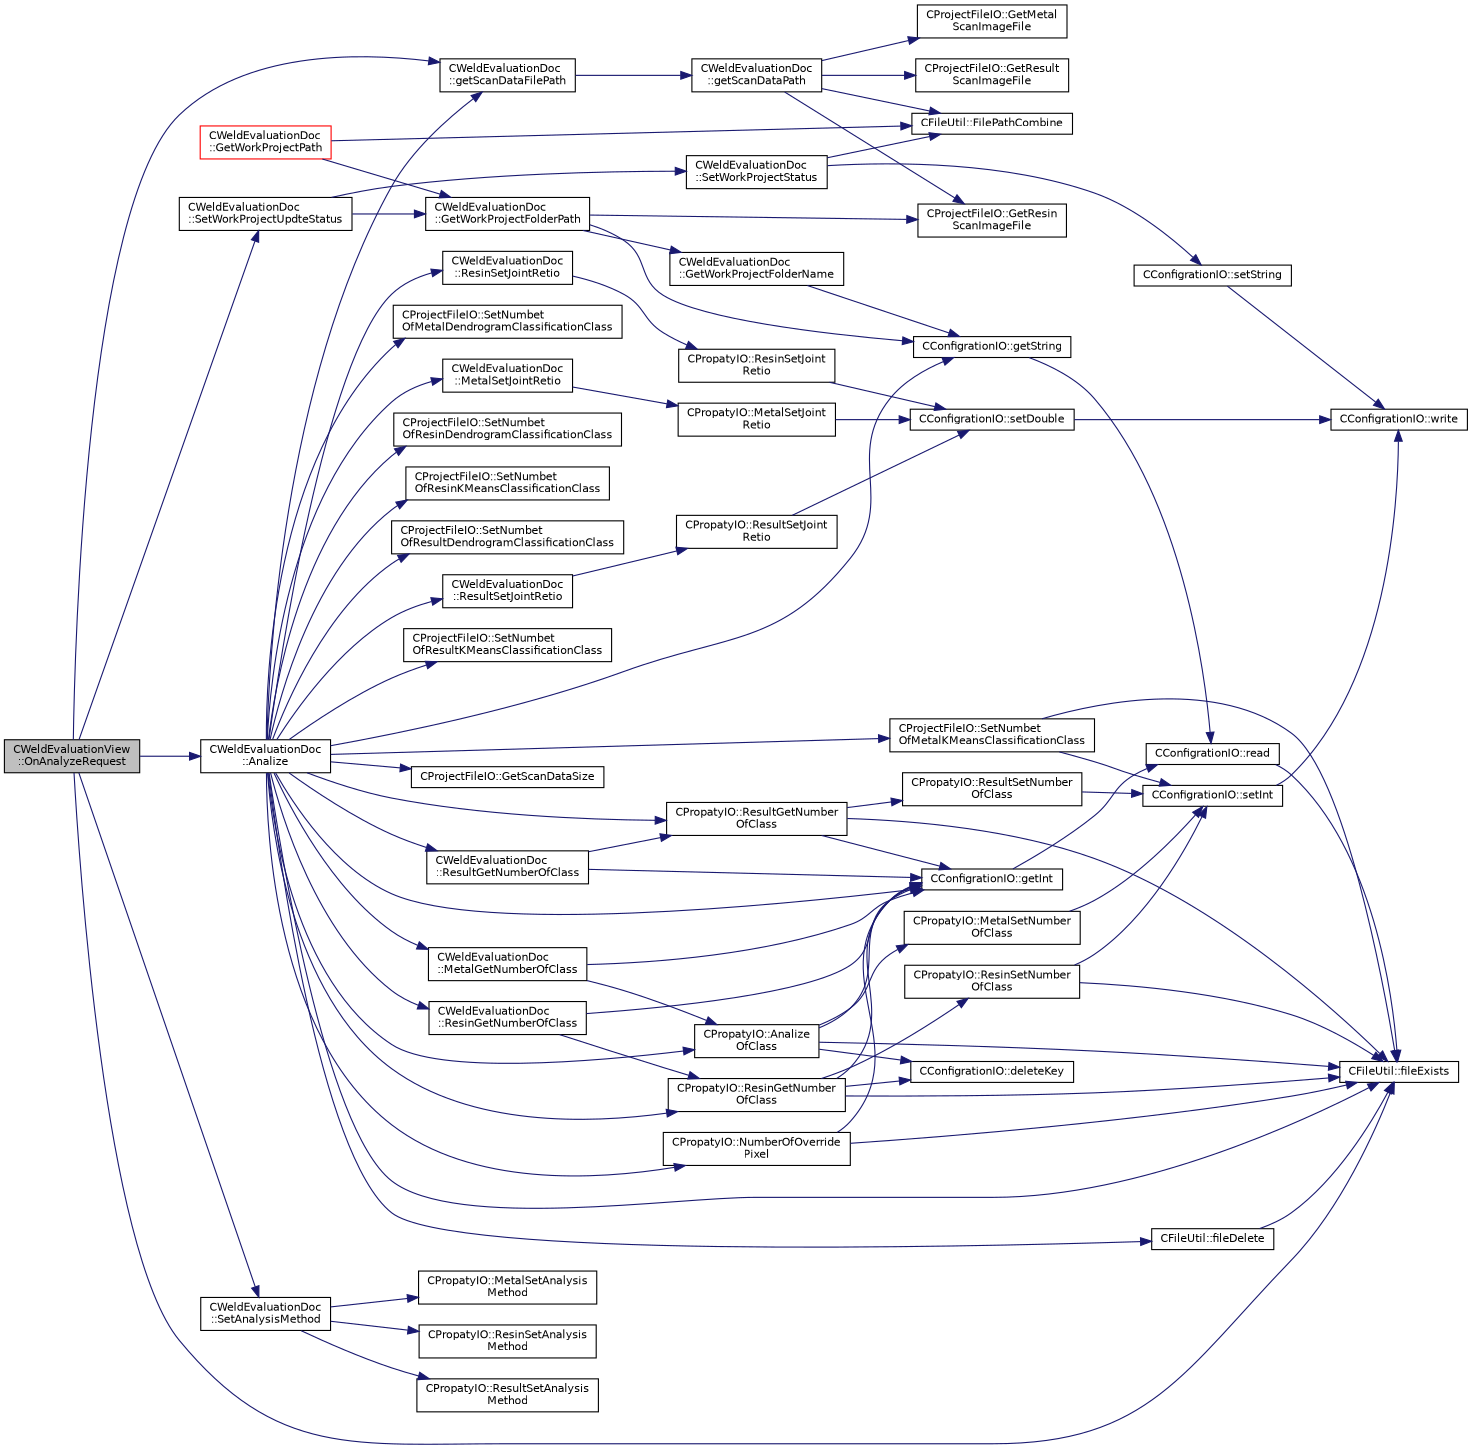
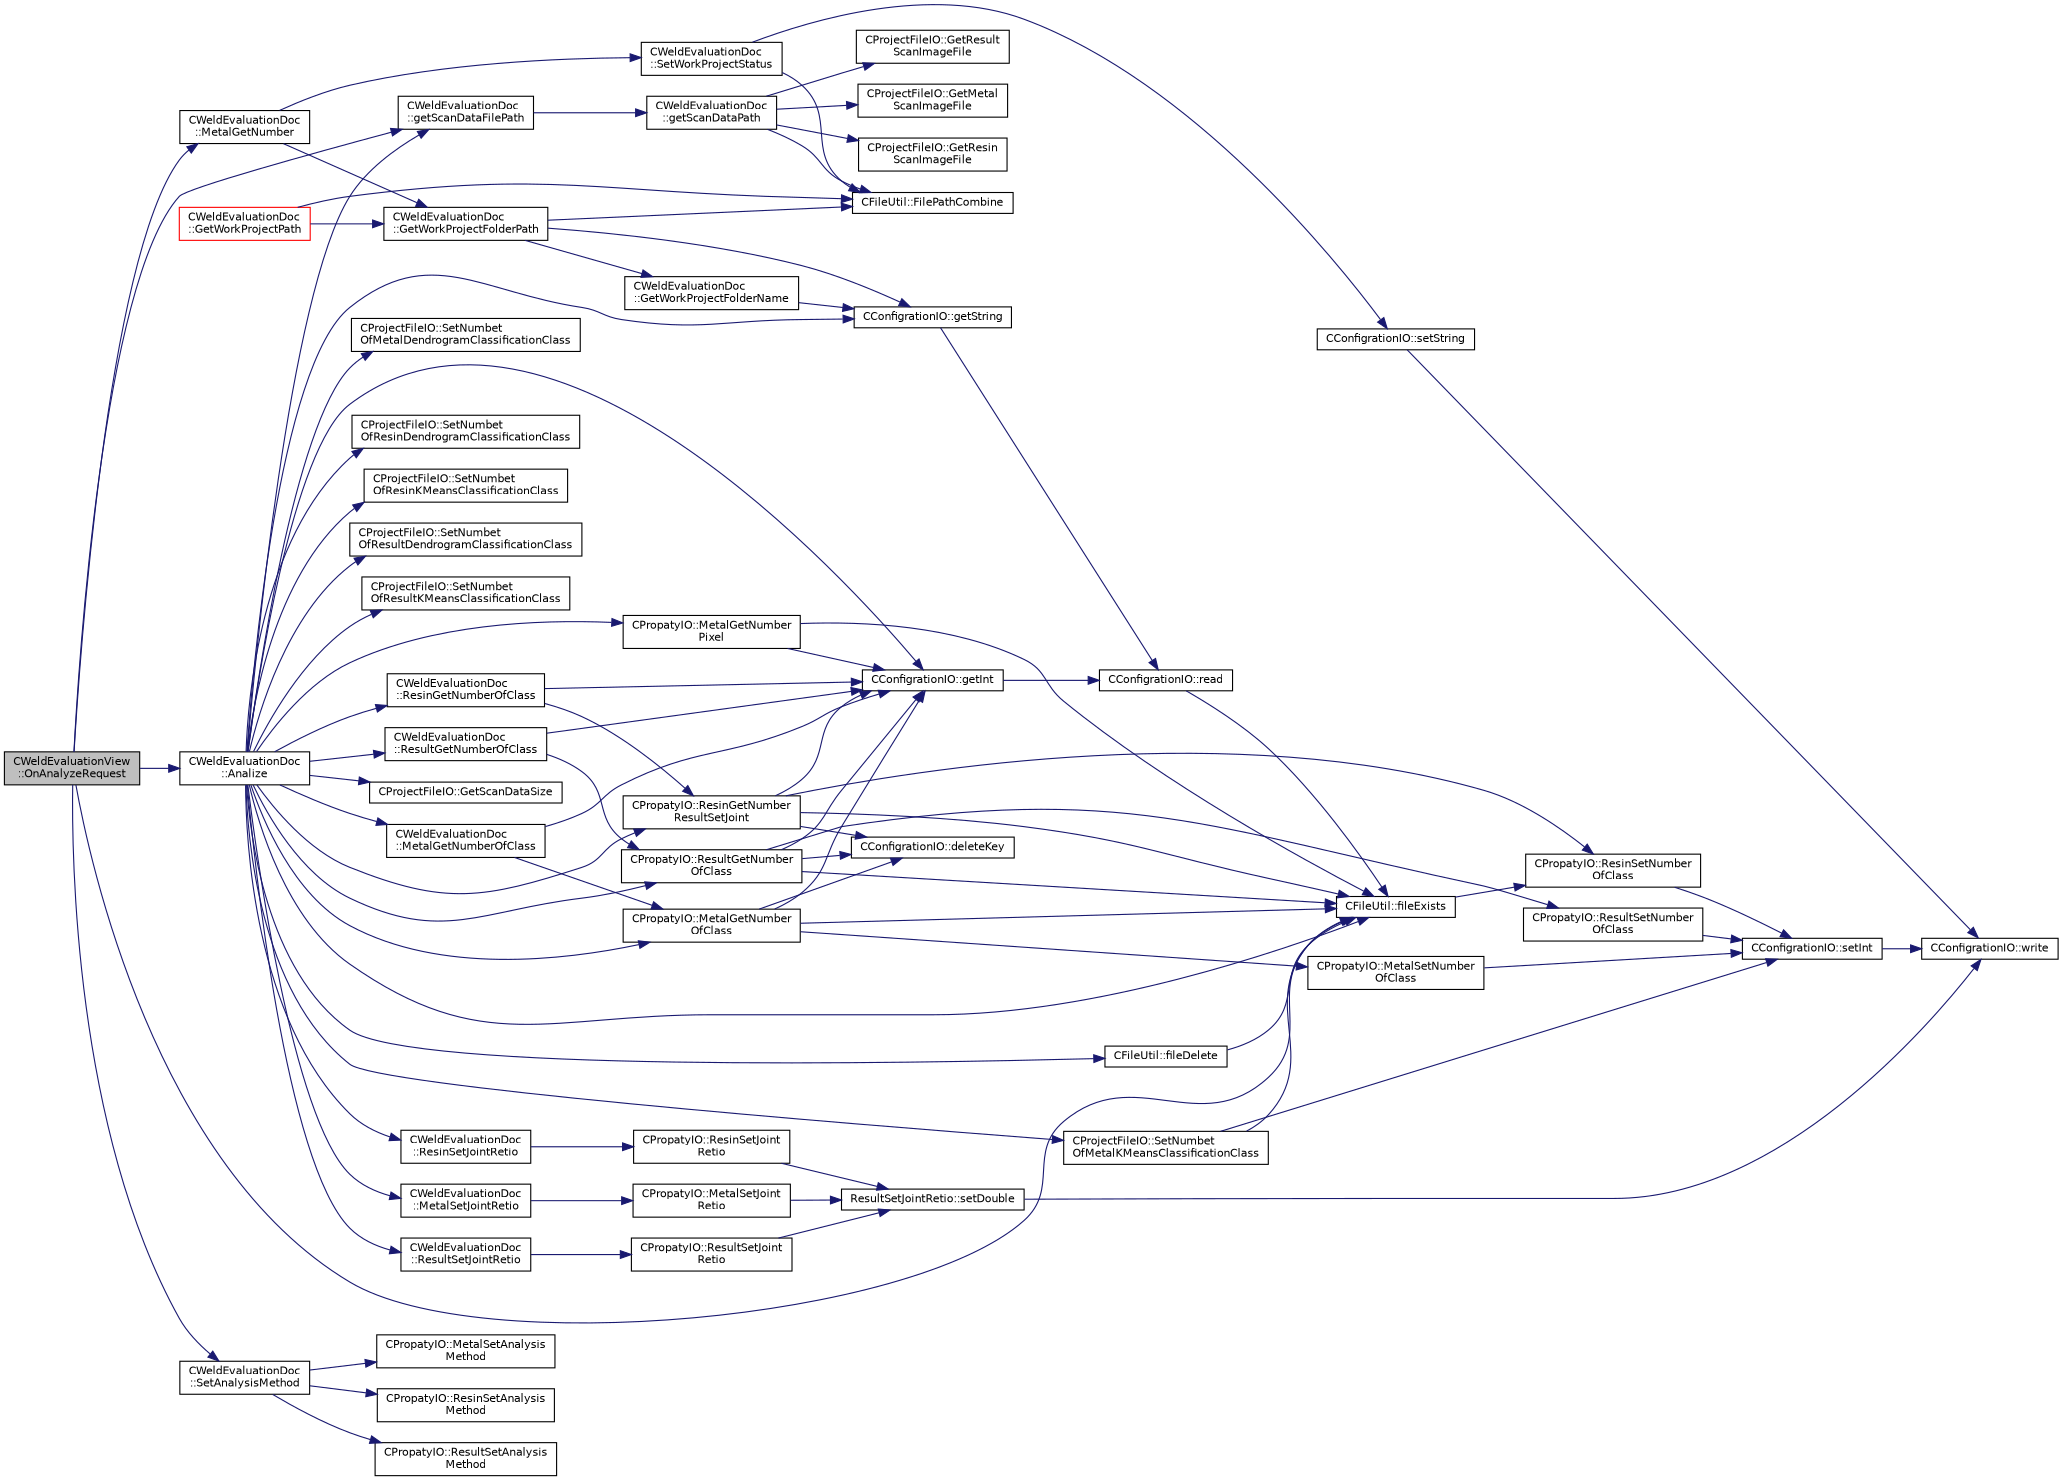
node "CWeldEvaluationDoc ::SetWorkProjectUpdteStatus": label "CWeldEvaluationDoc ::SetWorkProjectUpdteStatus" -> "CWeldEvaluationDoc ::MetalGetNumber"
edge "CWeldEvaluationDoc ::GetWorkProjectFolderPath" -> "CProjectFileIO::GetResin ScanImageFile": now "CWeldEvaluationDoc ::GetWorkProjectFolderPath" -> "CFileUtil::FilePathCombine"
node "CConfigrationIO::setDouble": label "CConfigrationIO::setDouble" -> "ResultSetJointRetio::setDouble"
edge "CPropatyIO::ResultGetNumber OfClass" -> "CConfigrationIO::deleteKey": added
edge "CPropatyIO::ResinSetNumber OfClass" -> "CFileUtil::fileExists": reversed
node "CPropatyIO::Analize OfClass": label "CPropatyIO::Analize OfClass" -> "CPropatyIO::MetalGetNumber OfClass"
node "CPropatyIO::ResinGetNumber OfClass": label "CPropatyIO::ResinGetNumber OfClass" -> "CPropatyIO::ResinGetNumber ResultSetJoint"
node "CPropatyIO::NumberOfOverride Pixel": label "CPropatyIO::NumberOfOverride Pixel" -> "CPropatyIO::MetalGetNumber Pixel"
